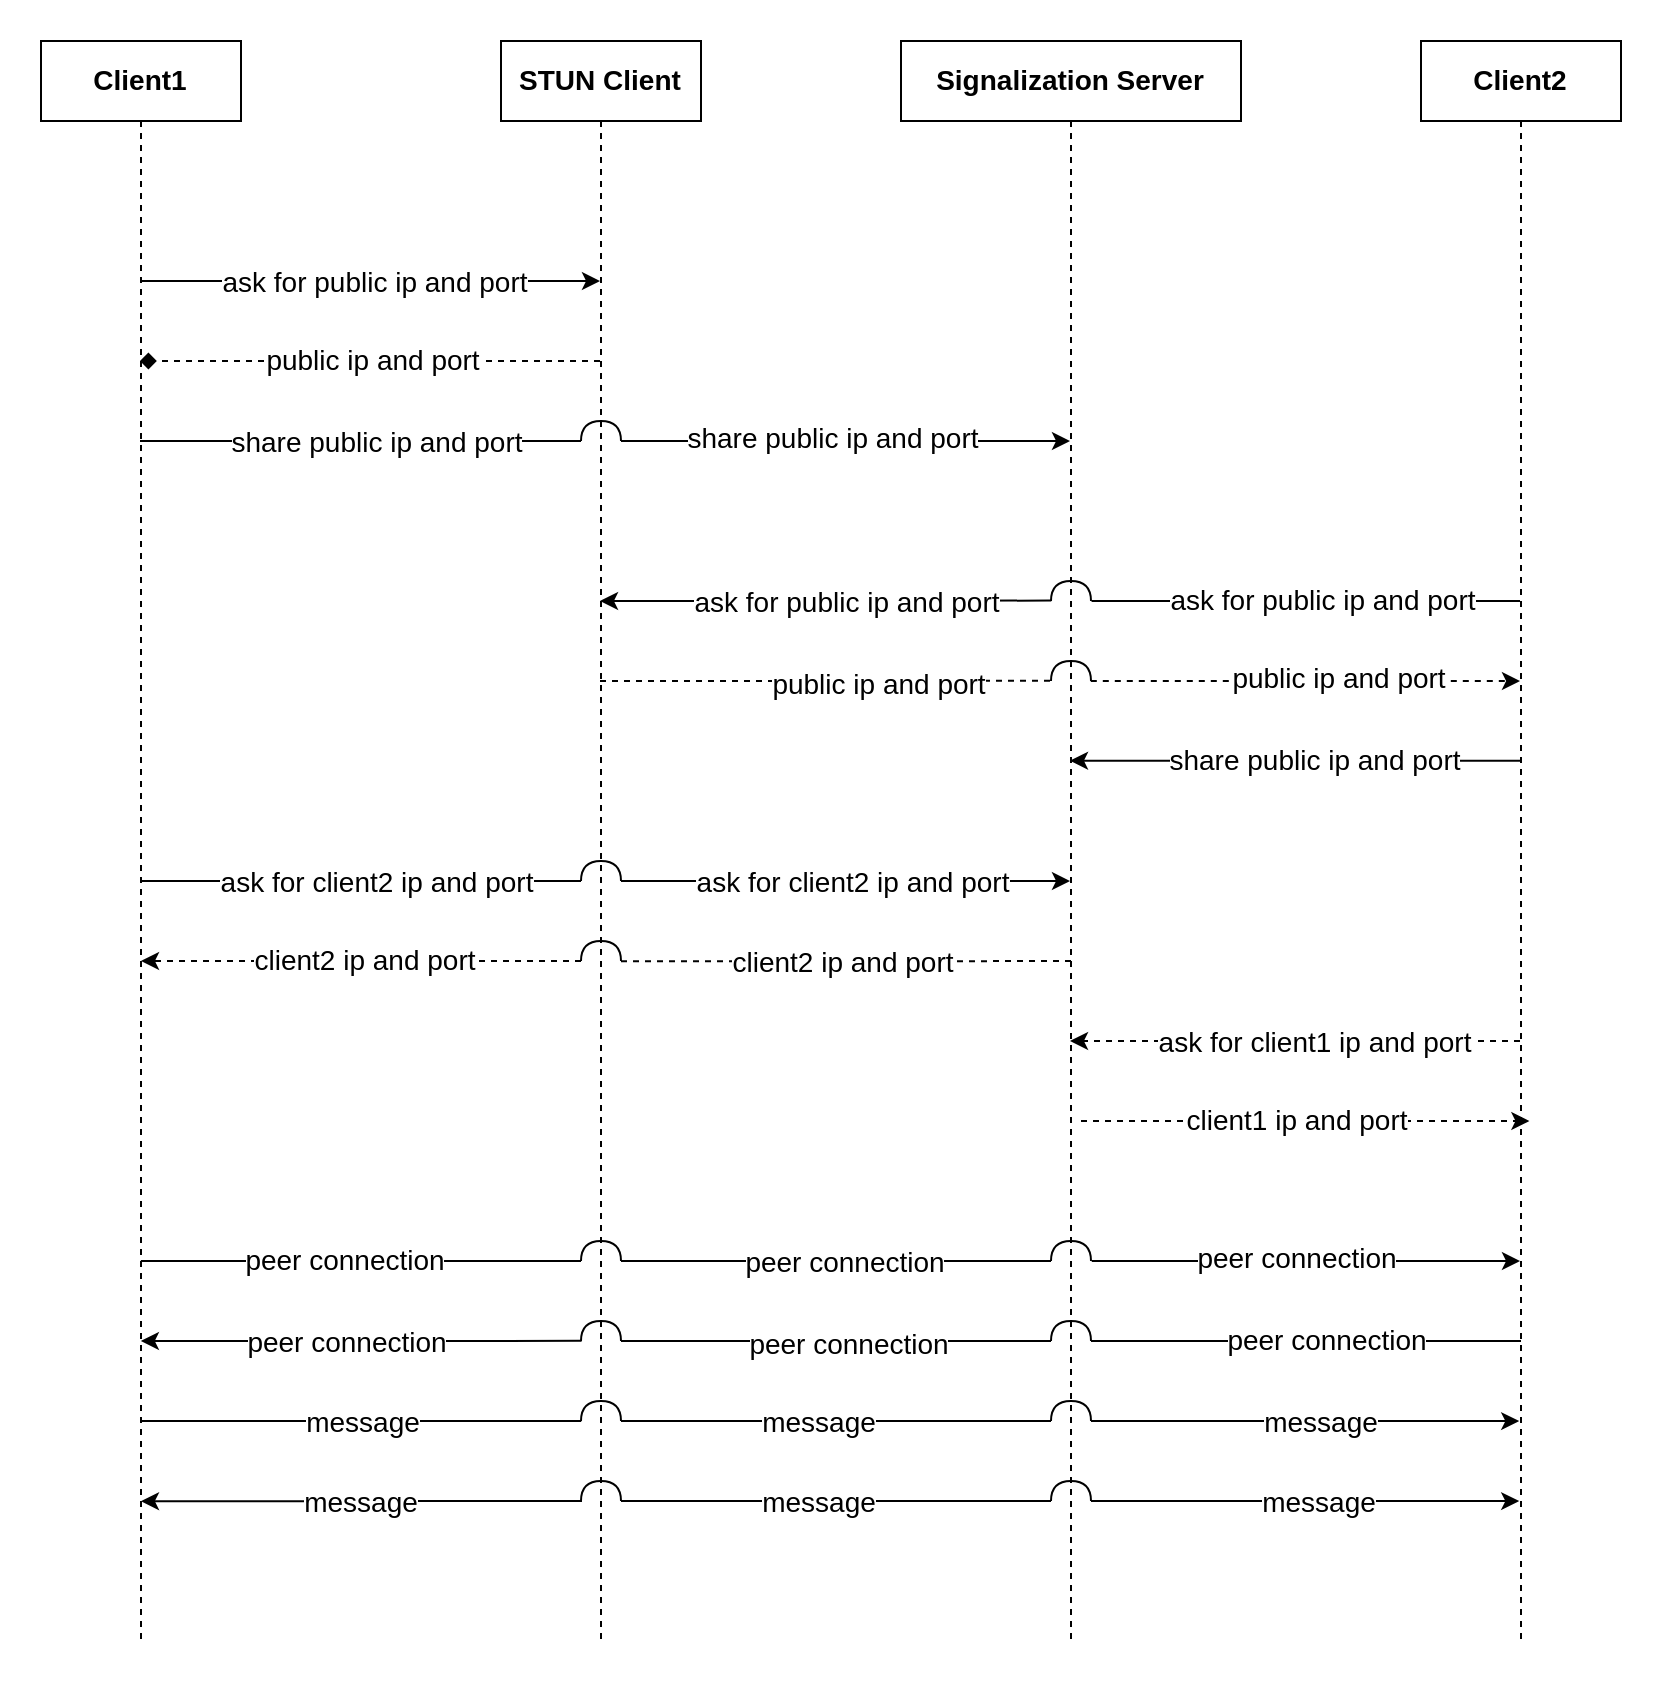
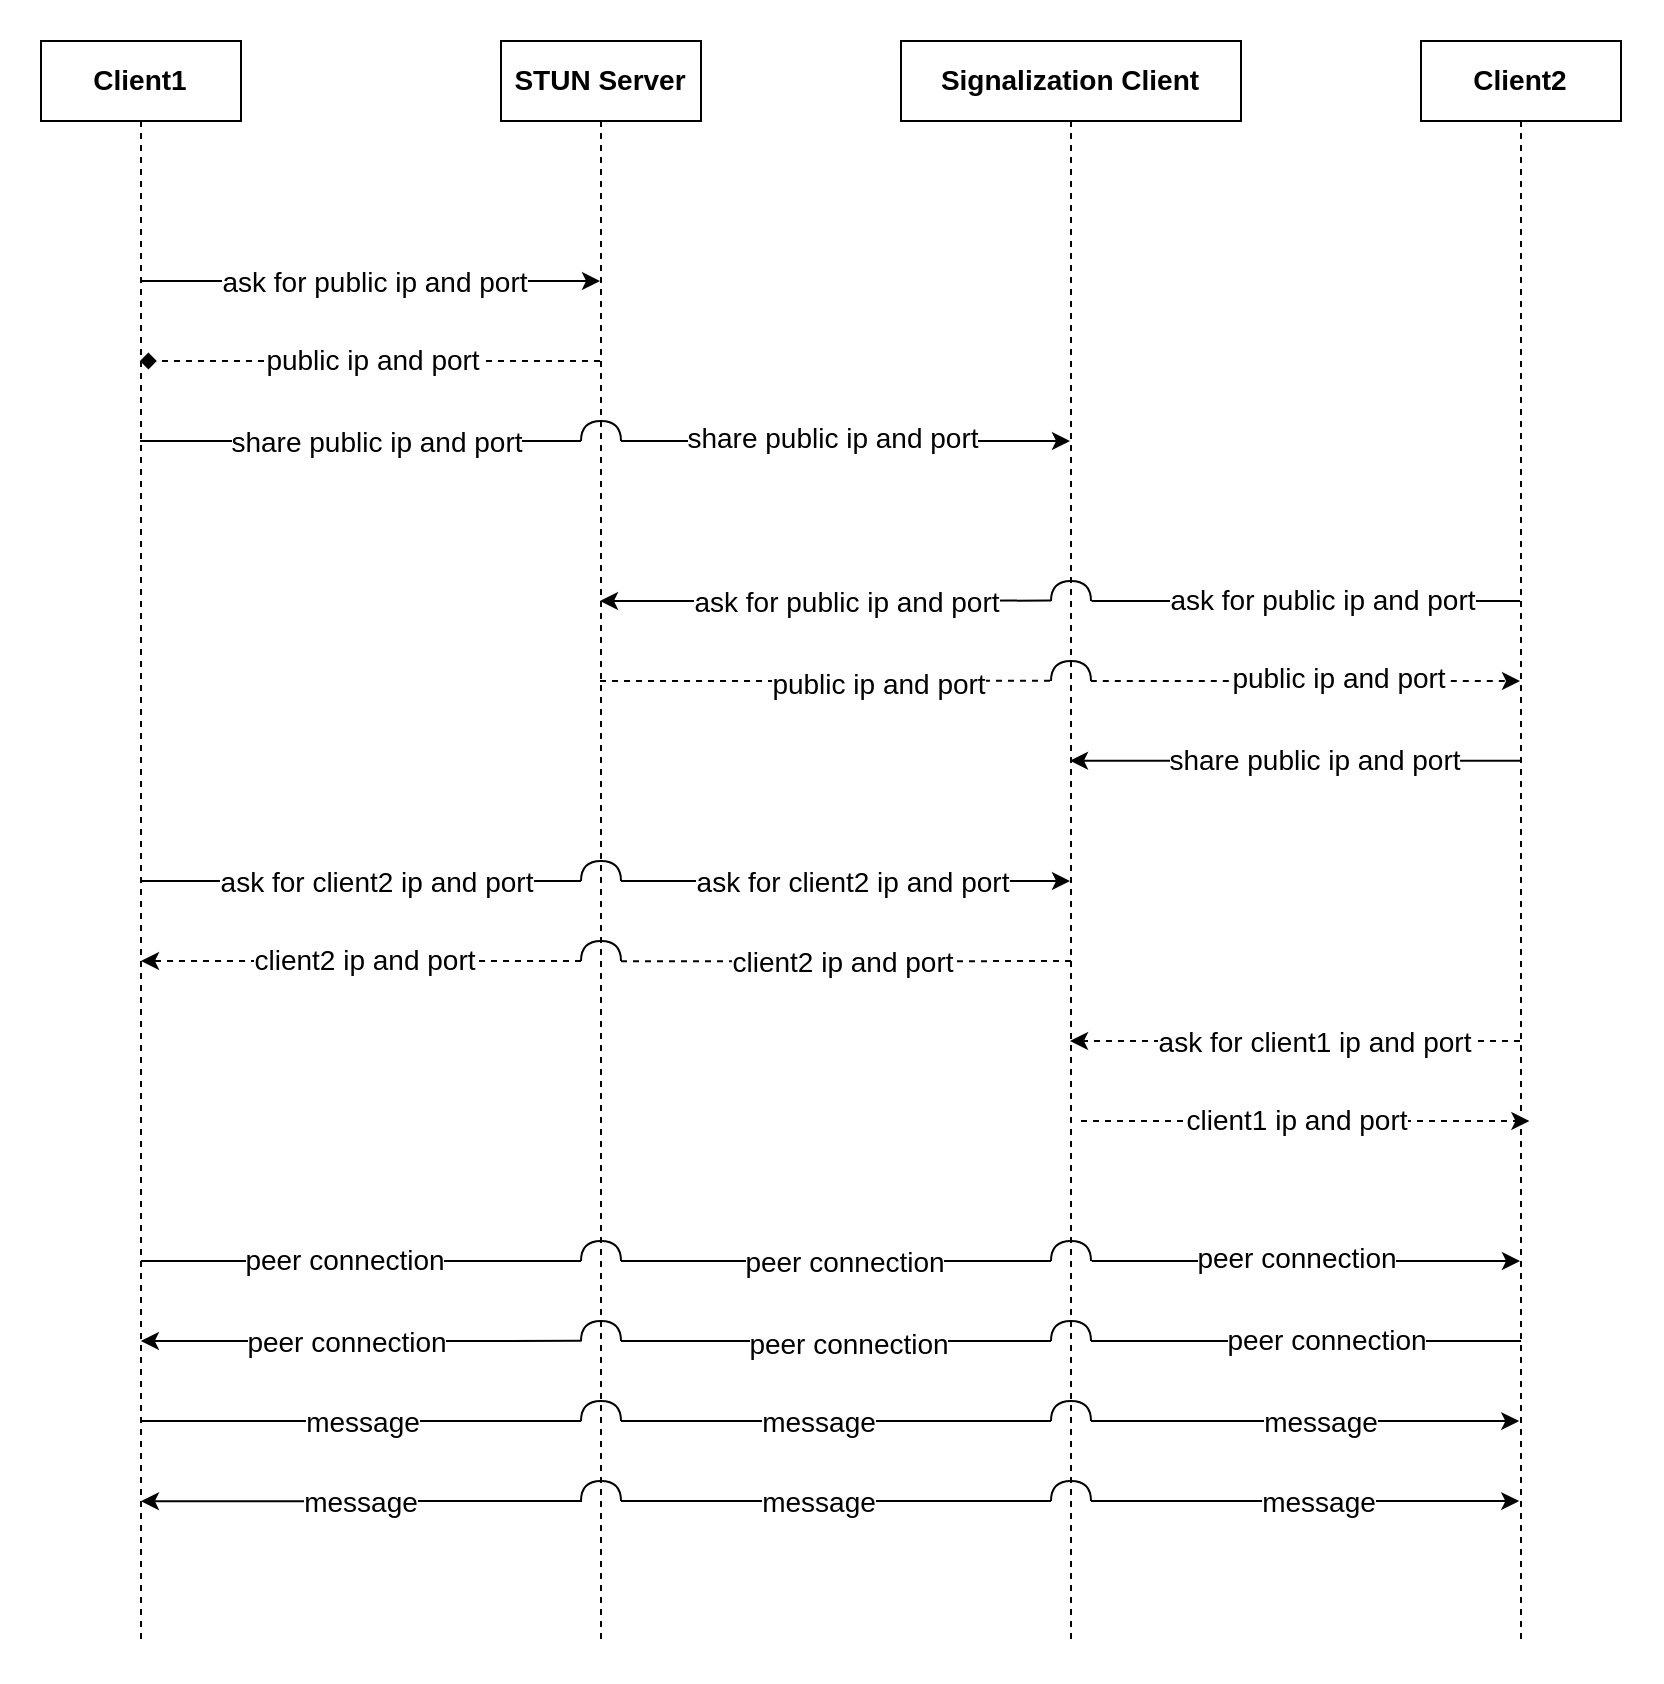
node "STUN Client": label "STUN Client" -> "STUN Server"
node "Signalization Server": label "Signalization Server" -> "Signalization Client"
